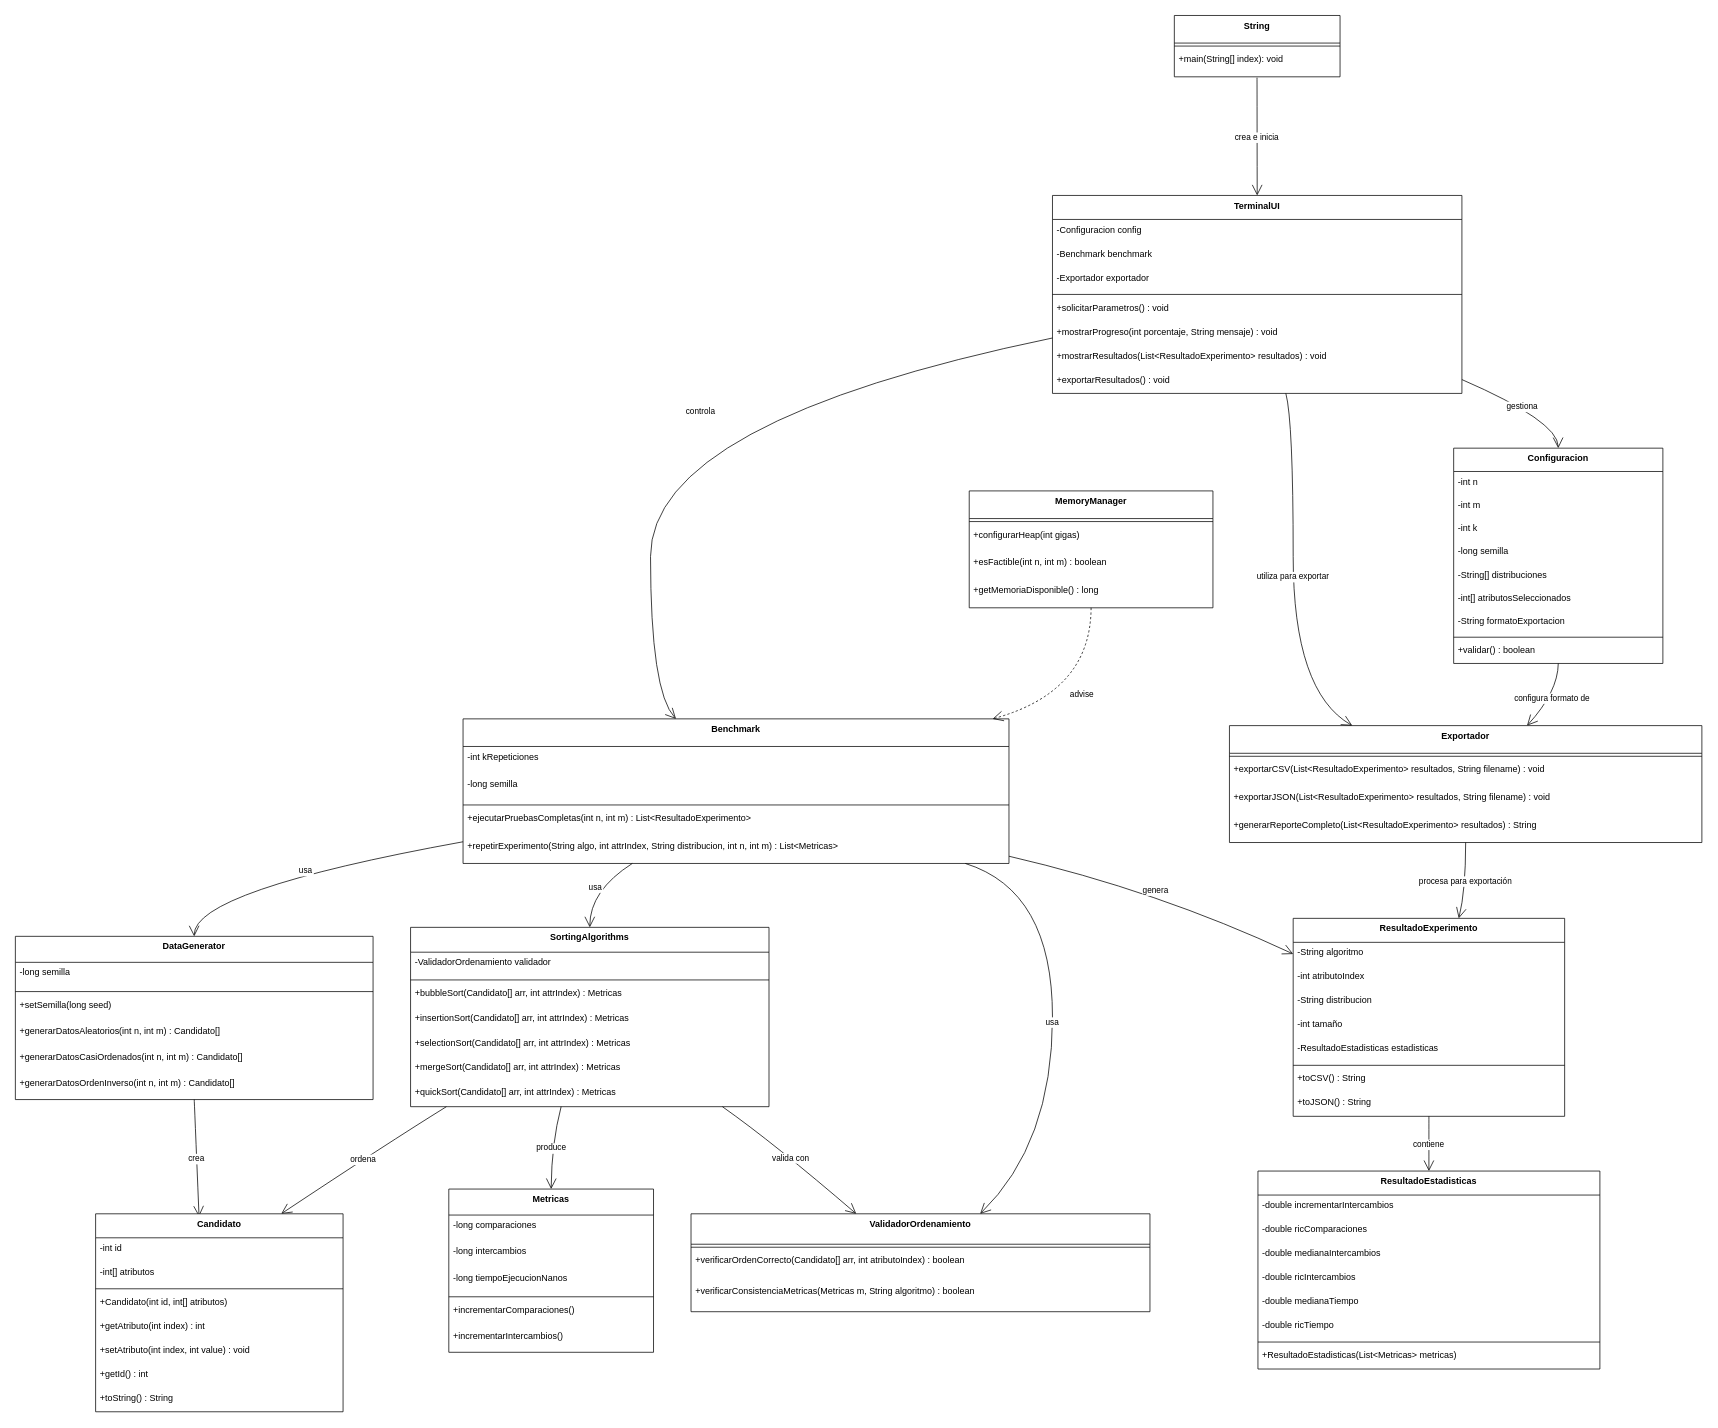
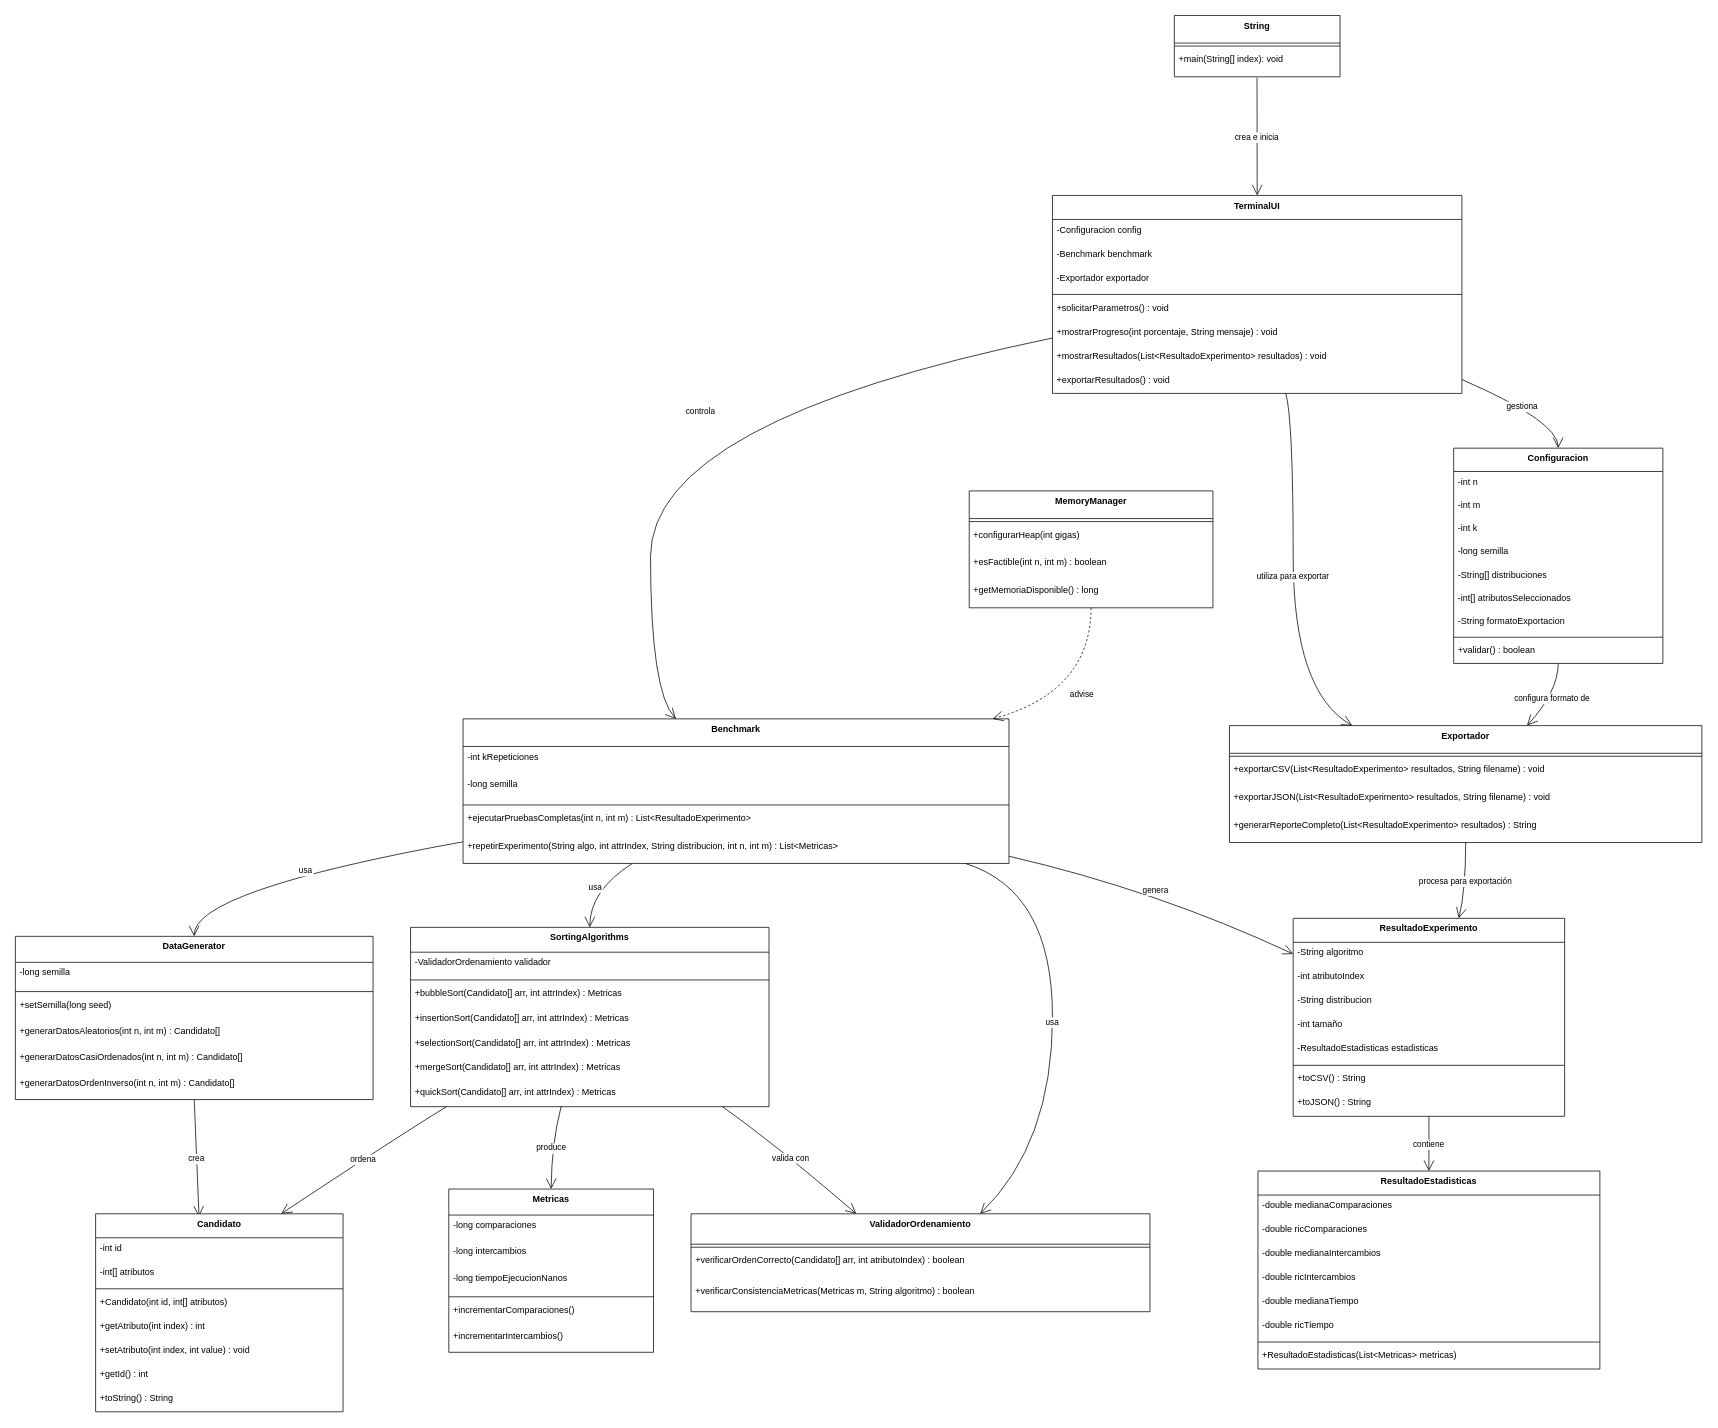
node "-double incrementarIntercambios": label "-double incrementarIntercambios" -> "-double medianaComparaciones"
